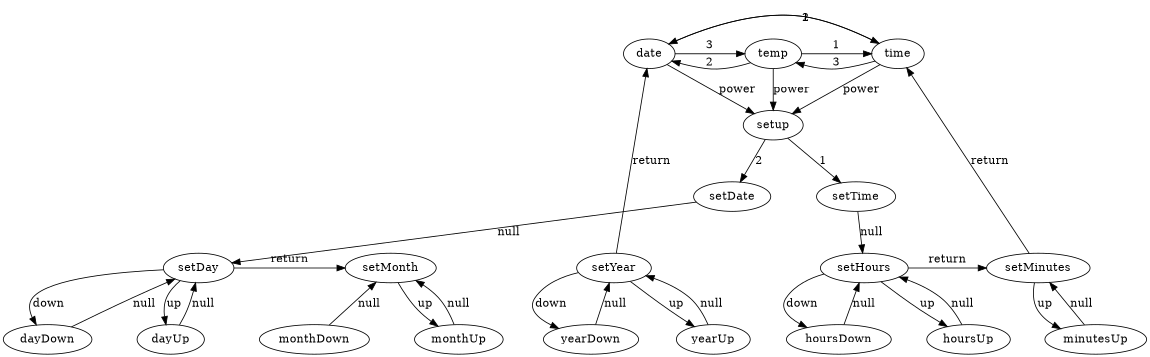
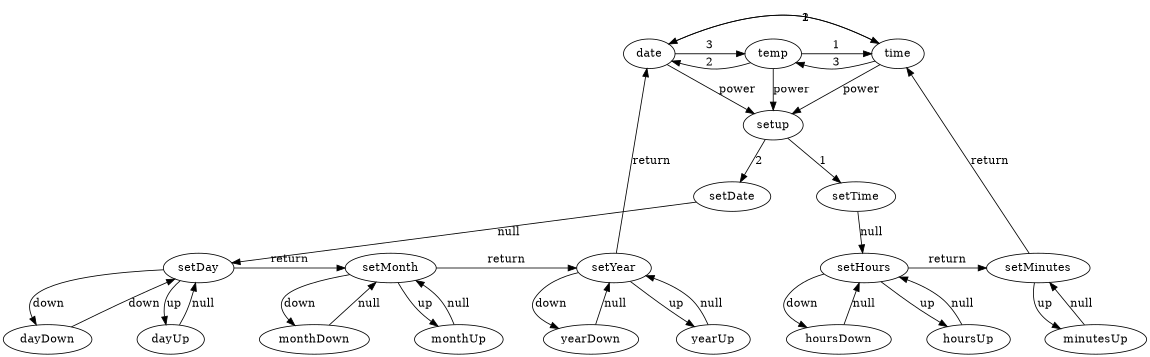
edge "setMonth" -> "setYear": added, label "return"
edge "setMonth" -> "monthDown": added, label "down"
edge "dayDown" -> "setDay": label "null" -> "down"
